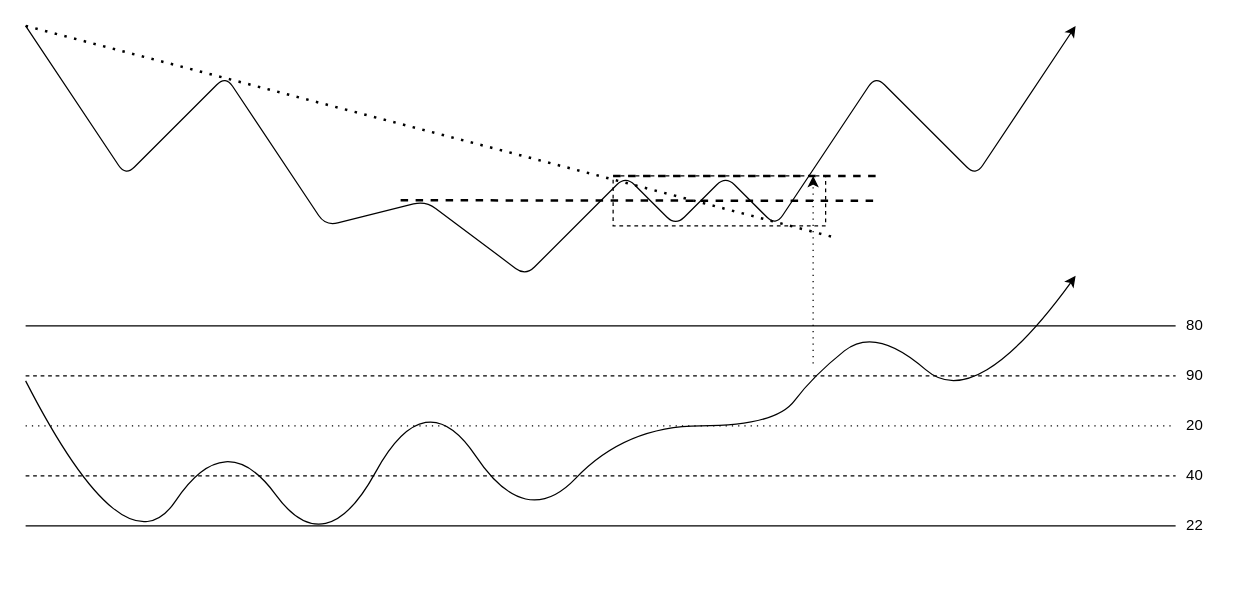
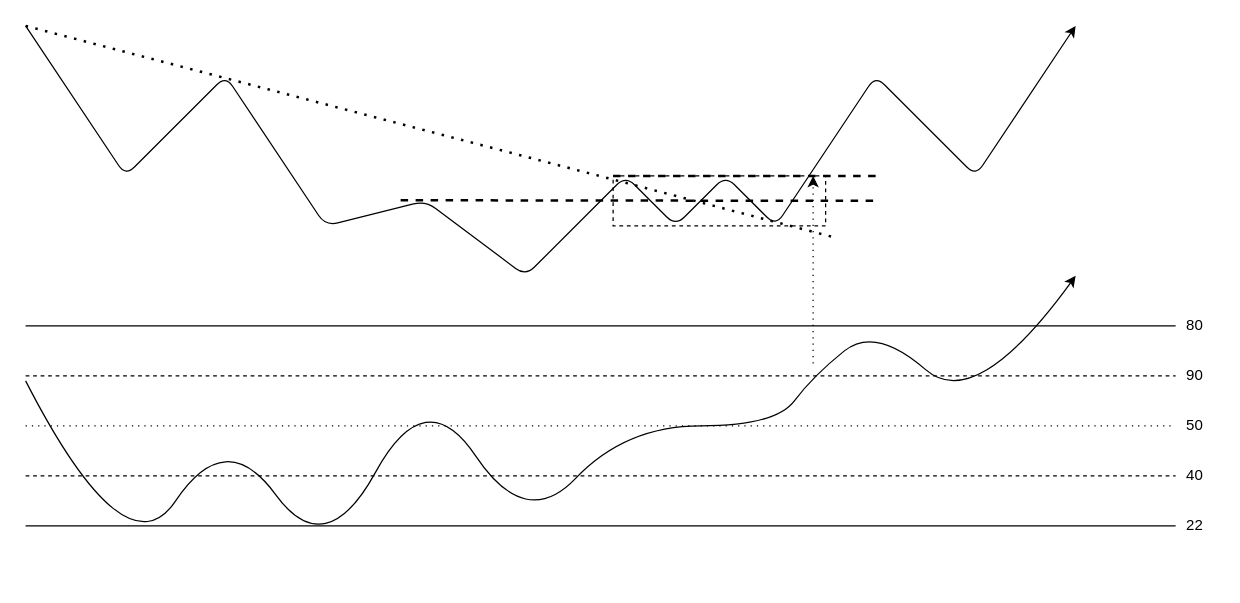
node "20": label "20" -> "50"
